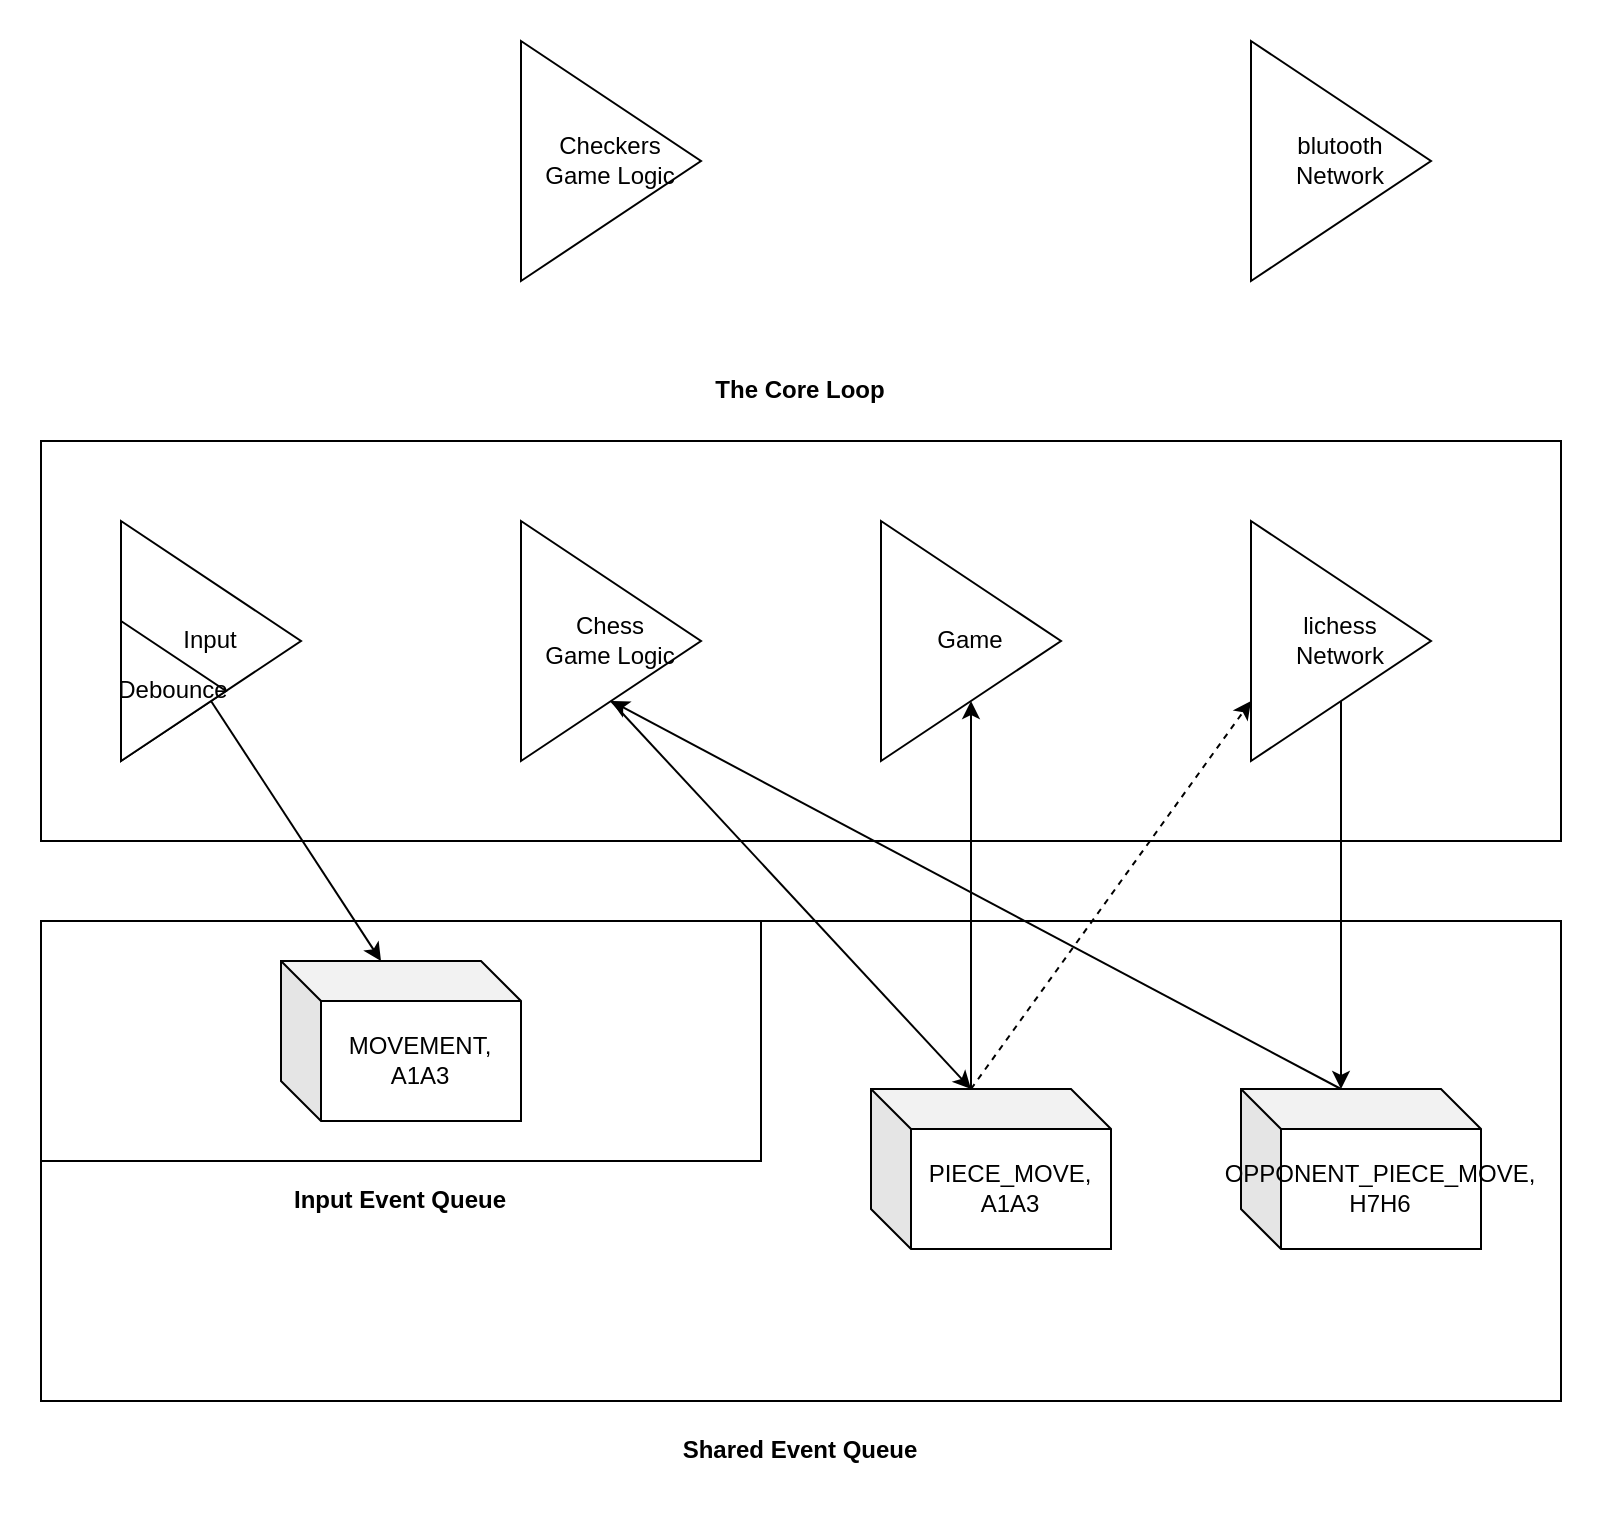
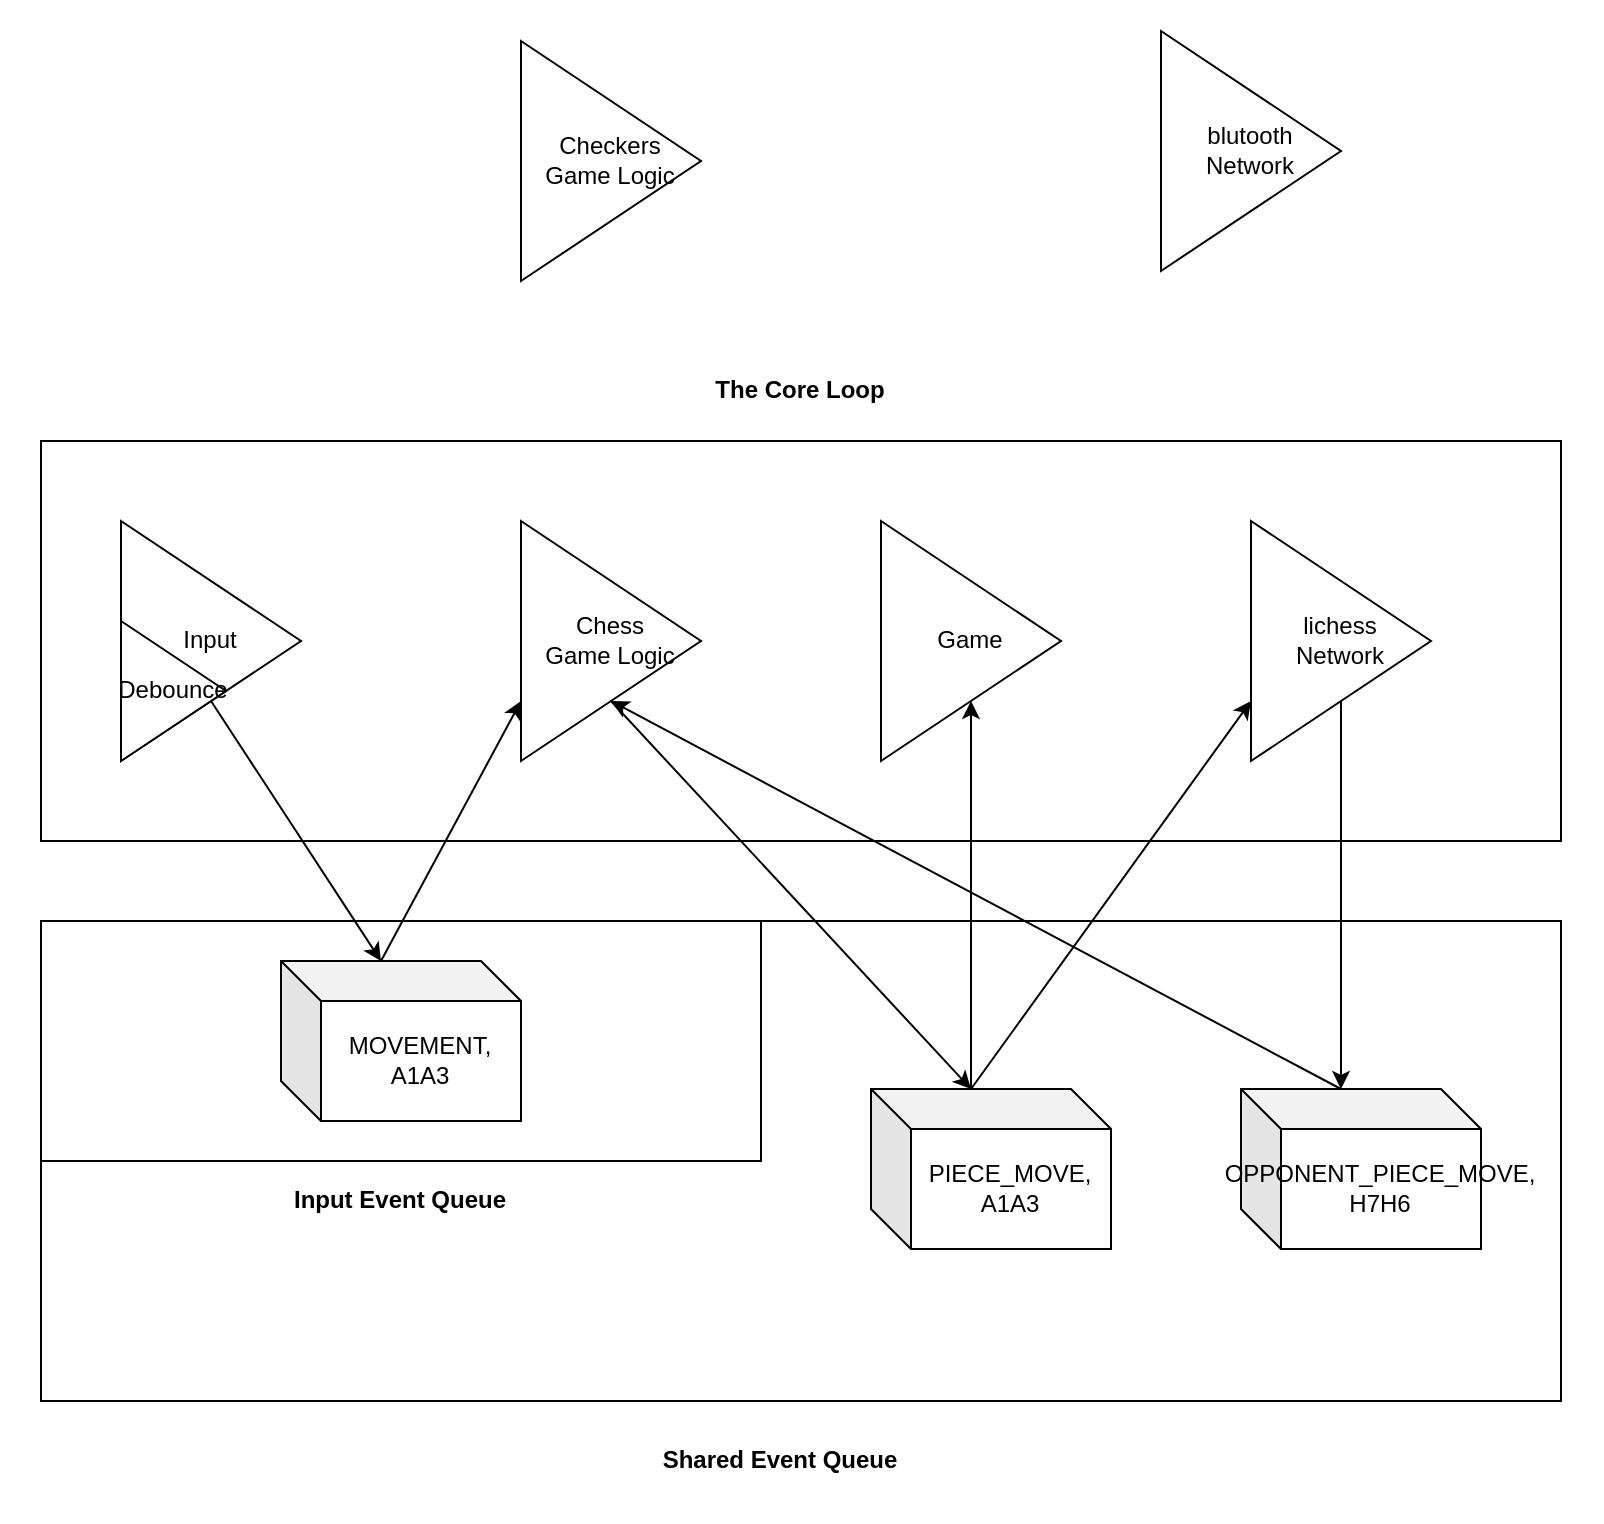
node "blutooth Network": moved (1341, 161) -> (1251, 151)
edge "PIECE_MOVE, A1A3" -> "lichess Network": style dashed -> solid
edge "MOVEMENT, A1A3" -> "Chess Game Logic": added
node "Shared Event Queue": moved (801, 1451) -> (781, 1461)
